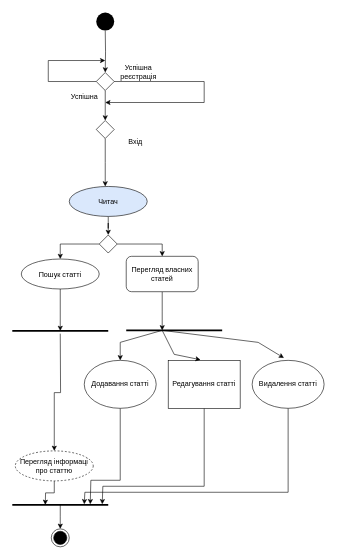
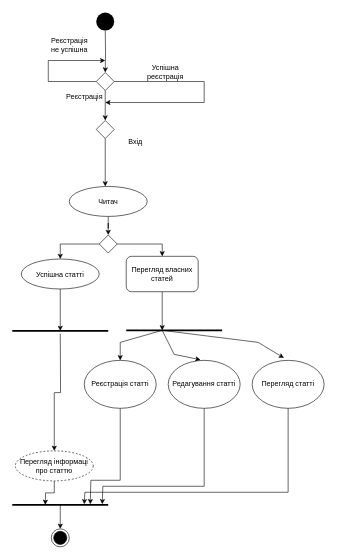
node "Реєстрація не успішна": added
node "Успішна реєстрація": moved (138, 72) -> (165, 72)
node "Успішна": label "Успішна" -> "Реєстрація"
node "Читач": fillcolor #dae8fc -> #ffffff
node "Пошук статті": label "Пошук статті" -> "Успішна статті"
node "Додавання статті": label "Додавання статті" -> "Реєстрація статті"
node "Редагування статті": shape rectangle -> ellipse
node "Видалення статті": label "Видалення статті" -> "Перегляд статті"
